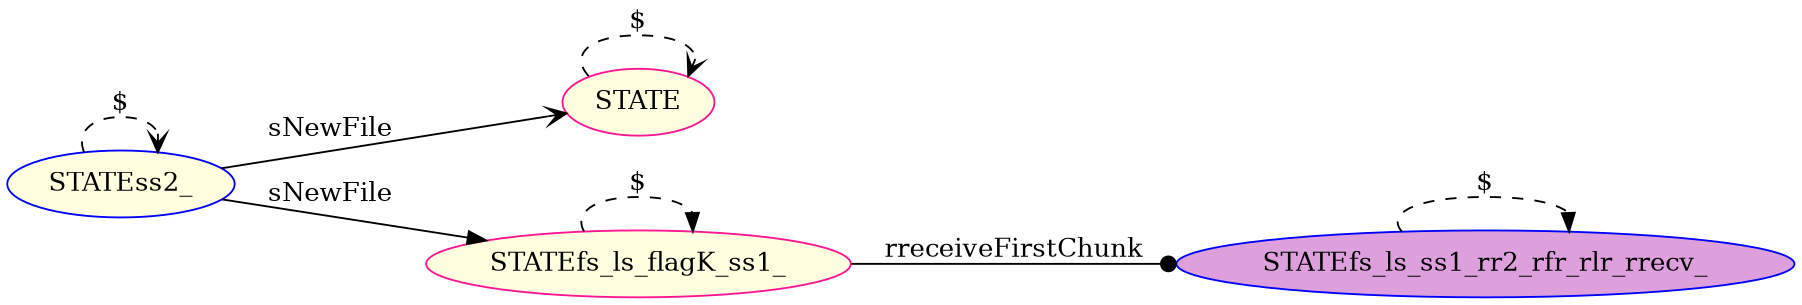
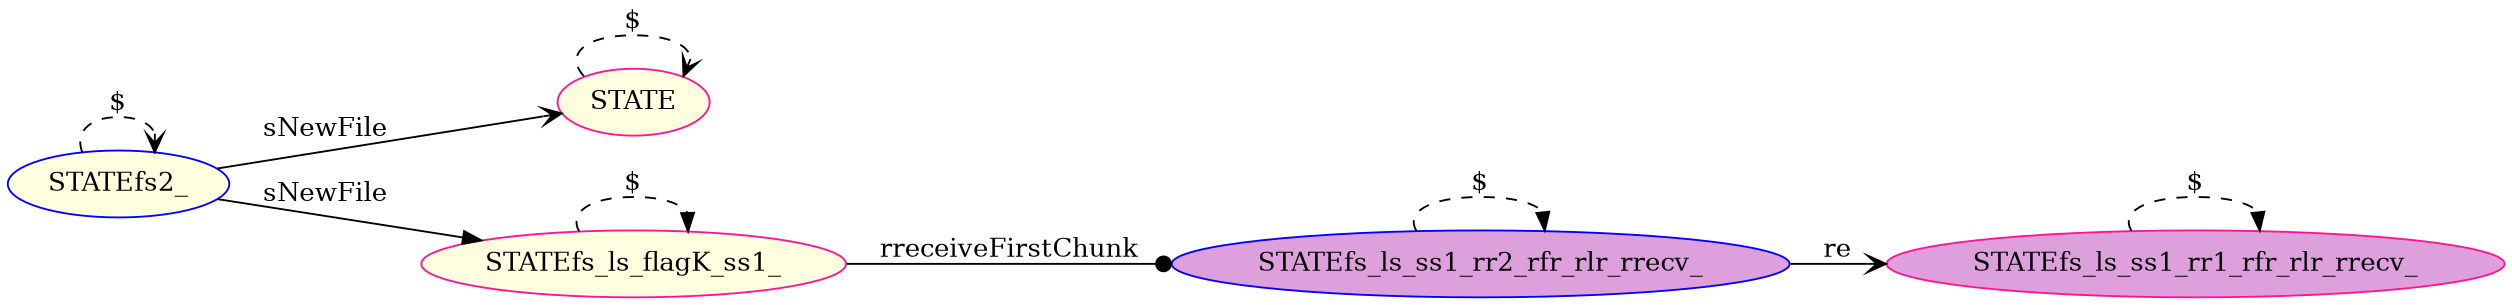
node "STATEss2_": label "STATEss2_" -> "STATEfs2_"
node "STATEfs_ls_ss1_rr1_rfr_rlr_rrecv_": added
